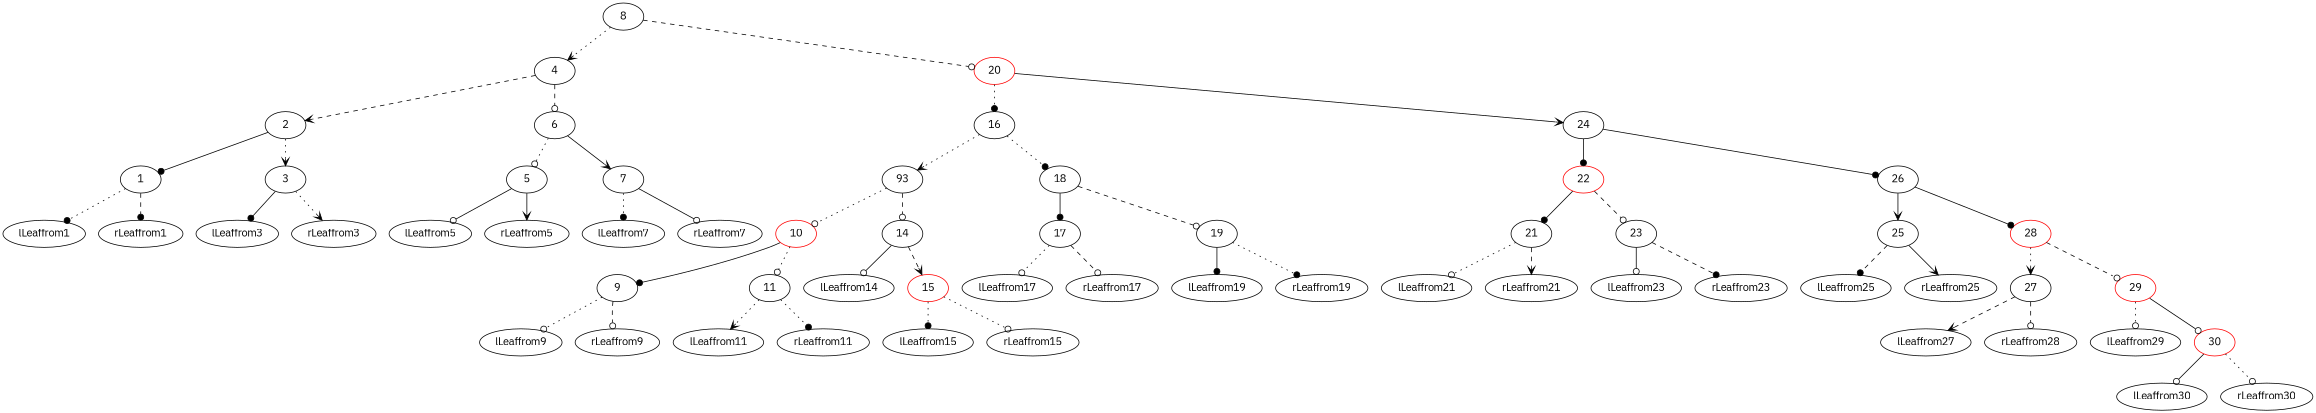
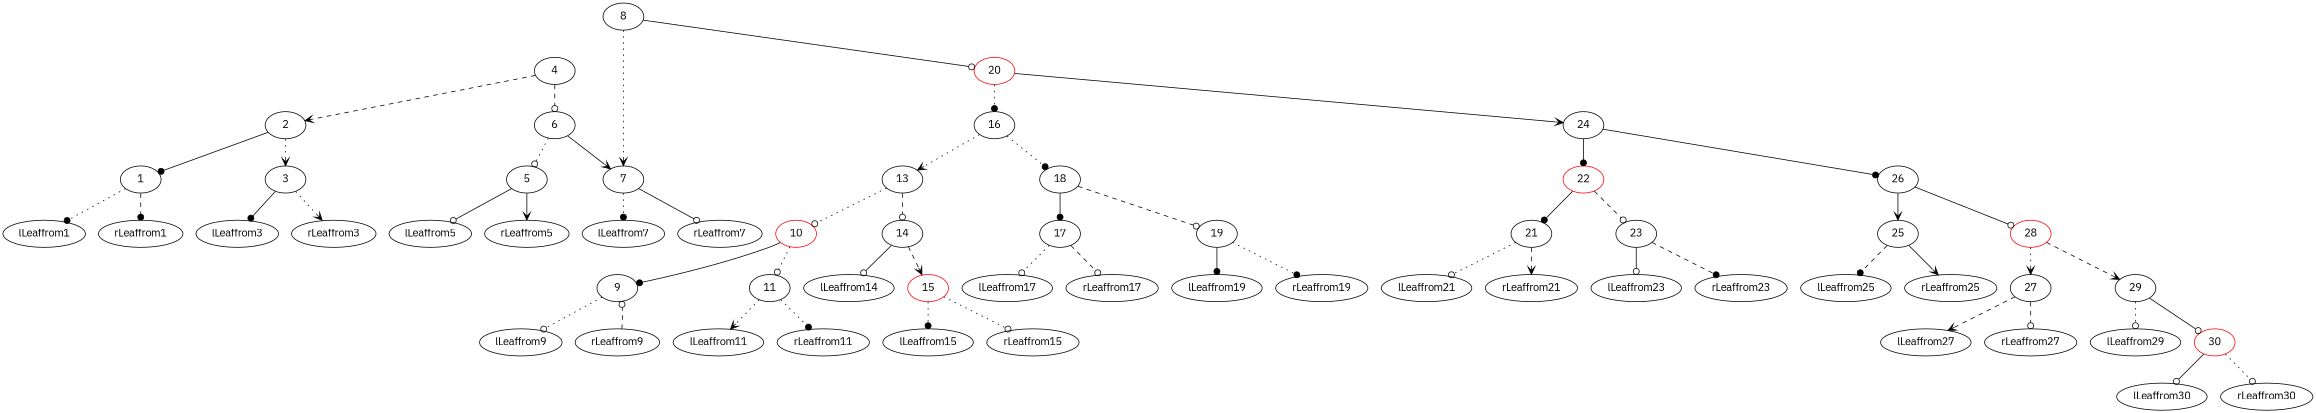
edge "8" -> "4": now "8" -> "7"
edge "8" -> "20": style dashed -> solid
node "93": label "93" -> "13"
edge "26" -> "28": arrowhead dot -> odot
edge "28" -> "29": arrowhead odot -> vee
node "29": color red -> black
edge "9" -> "rLeaffrom9": reversed
node "rLeaffrom28": label "rLeaffrom28" -> "rLeaffrom27"
